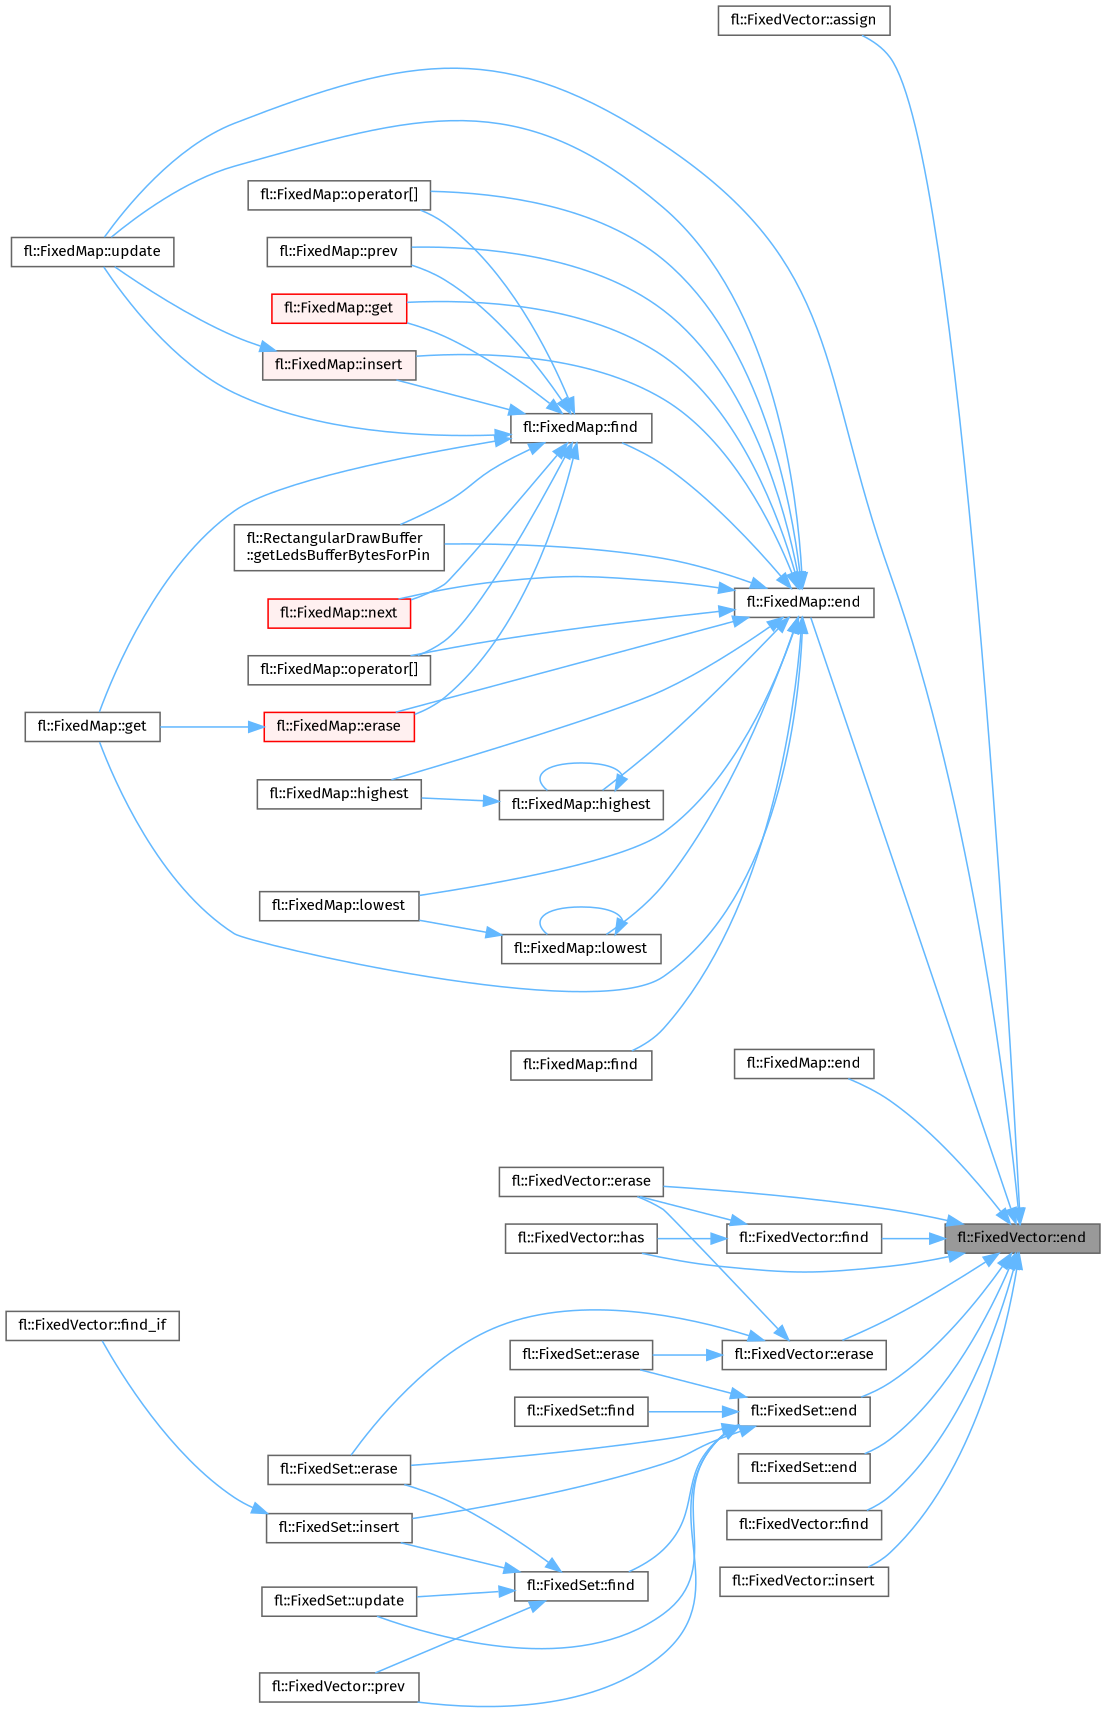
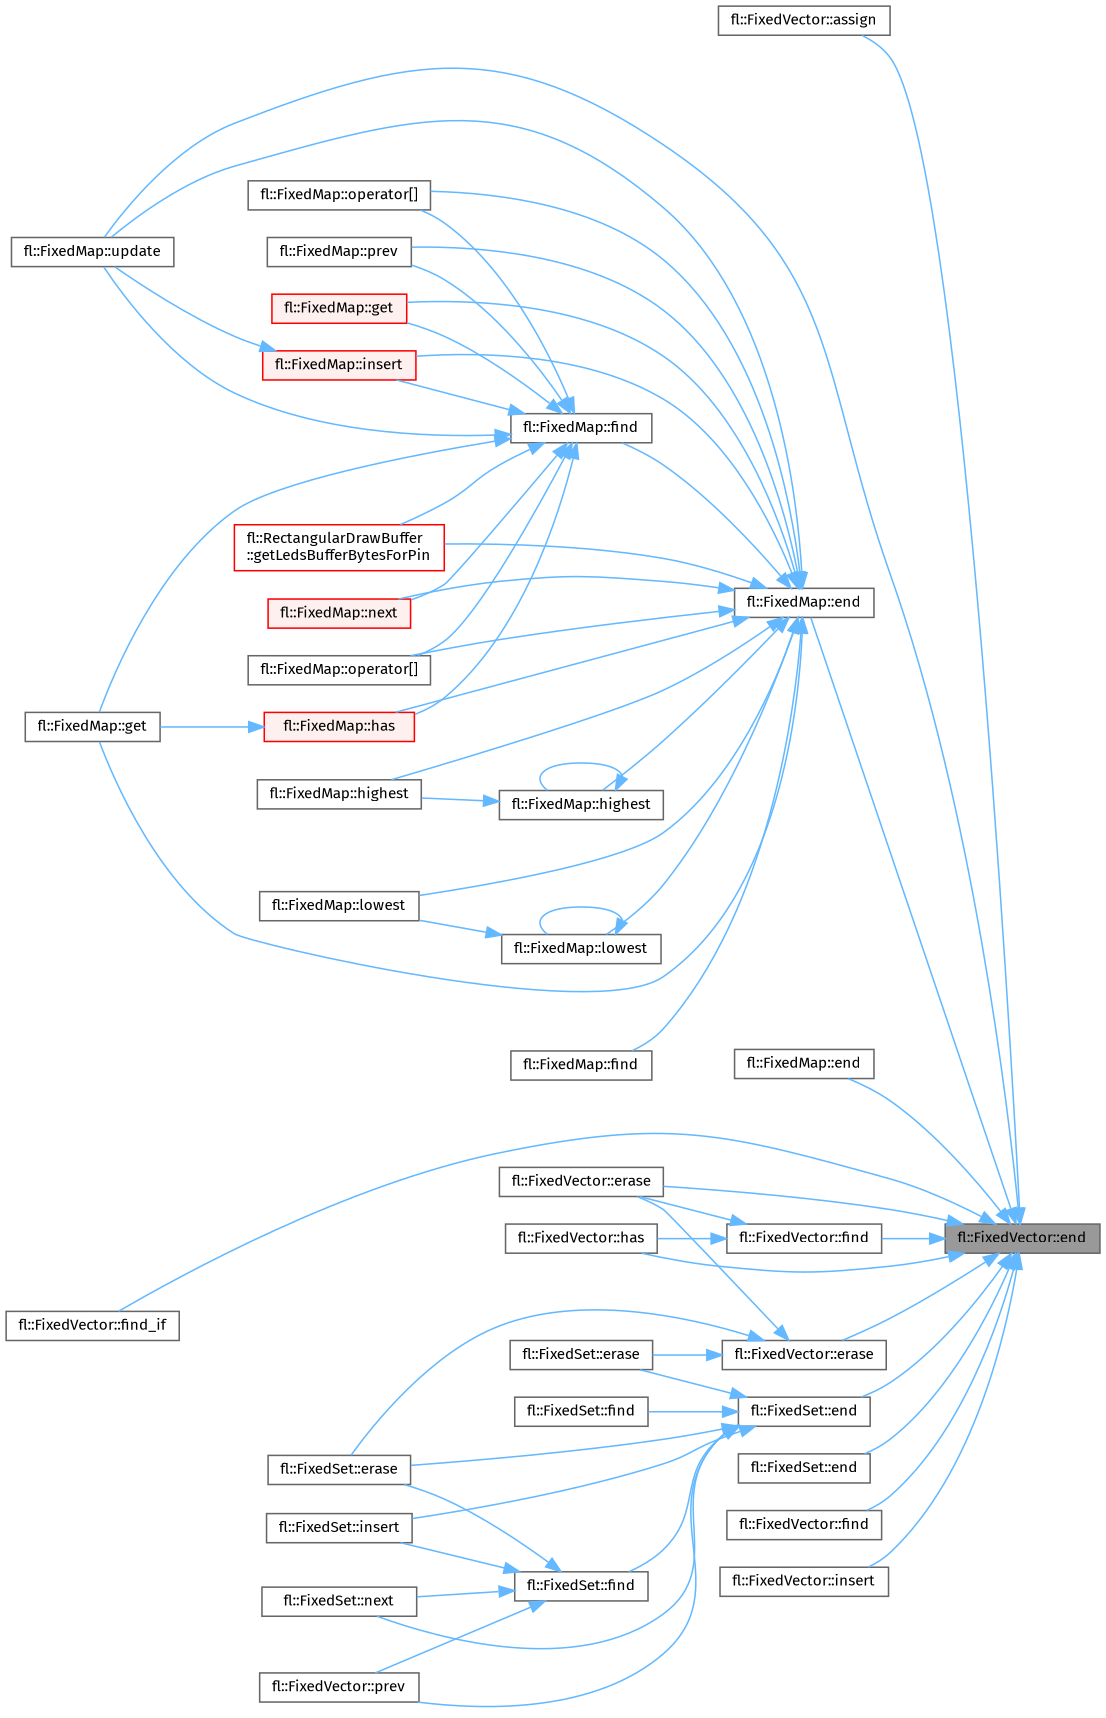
node "fl::FixedMap::insert": color grey40 -> red
node "fl::RectangularDrawBuffer ::getLedsBufferBytesForPin": color grey40 -> red
node "fl::FixedMap::erase": label "fl::FixedMap::erase" -> "fl::FixedMap::has"
edge "fl::FixedVector::find_if" -> "fl::FixedSet::insert": now "fl::FixedVector::find_if" -> "fl::FixedVector::end"
node "fl::FixedSet::update": label "fl::FixedSet::update" -> "fl::FixedSet::next"
